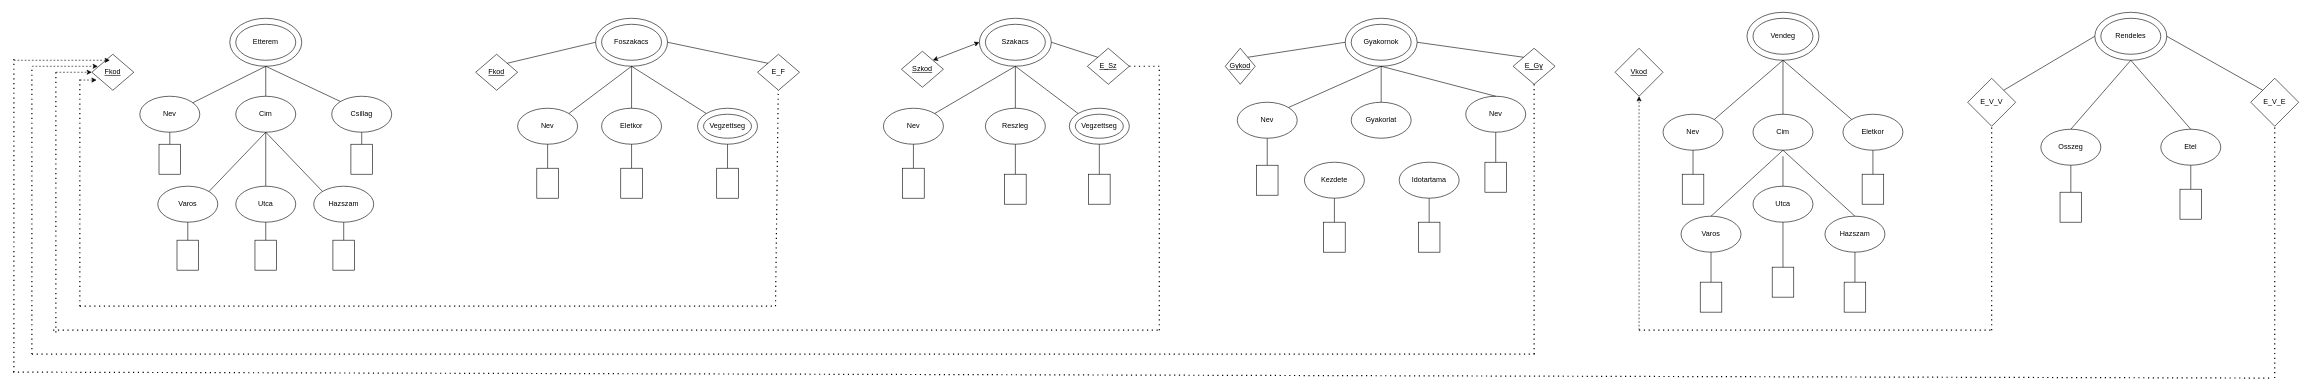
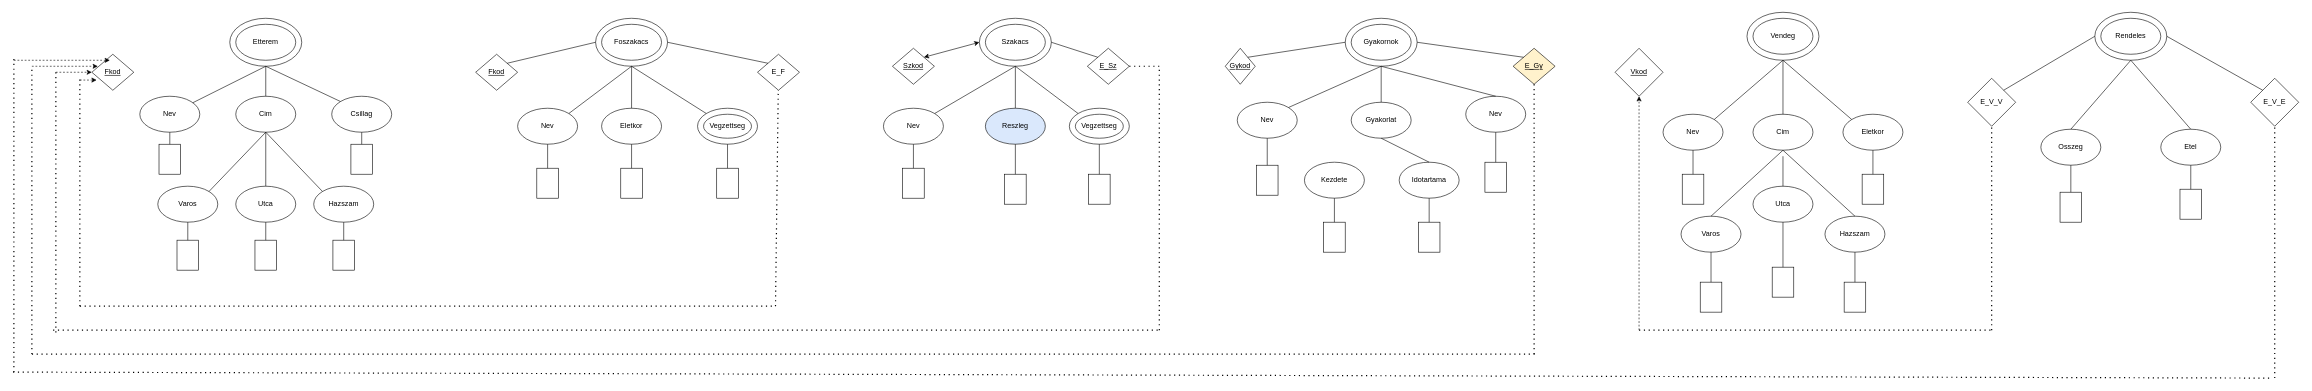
node "E_Gy": fillcolor #ffffff -> #fff2cc
node "Szkod": moved (923, 69) -> (914, 66)
node "Reszleg": fillcolor #ffffff -> #dae8fc
edge "Gyakorlat" -- "Idotartama": added
